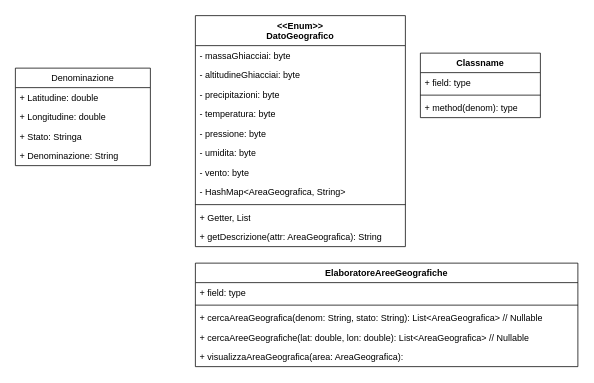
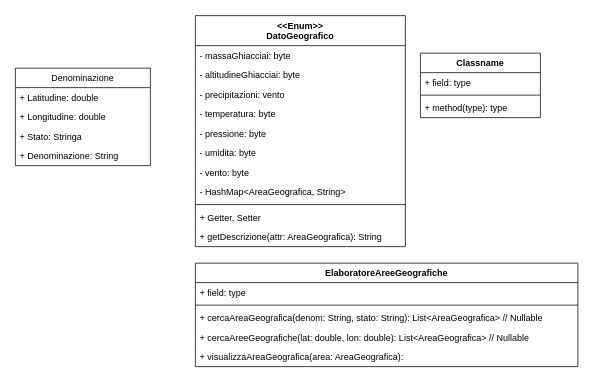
node "- precipitazioni: byte": label "- precipitazioni: byte" -> "- precipitazioni: vento"
node "+ method(denom): type": label "+ method(denom): type" -> "+ method(type): type"
node "+ Getter, List": label "+ Getter, List" -> "+ Getter, Setter"
